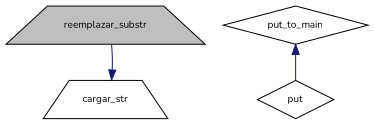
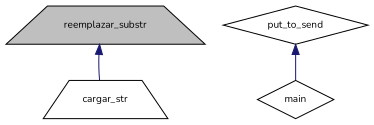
node "put_to_main": label "put_to_main" -> "put_to_send"
edge "reemplazar_substr" -> "cargar_str": reversed
node "put": label "put" -> "main"
